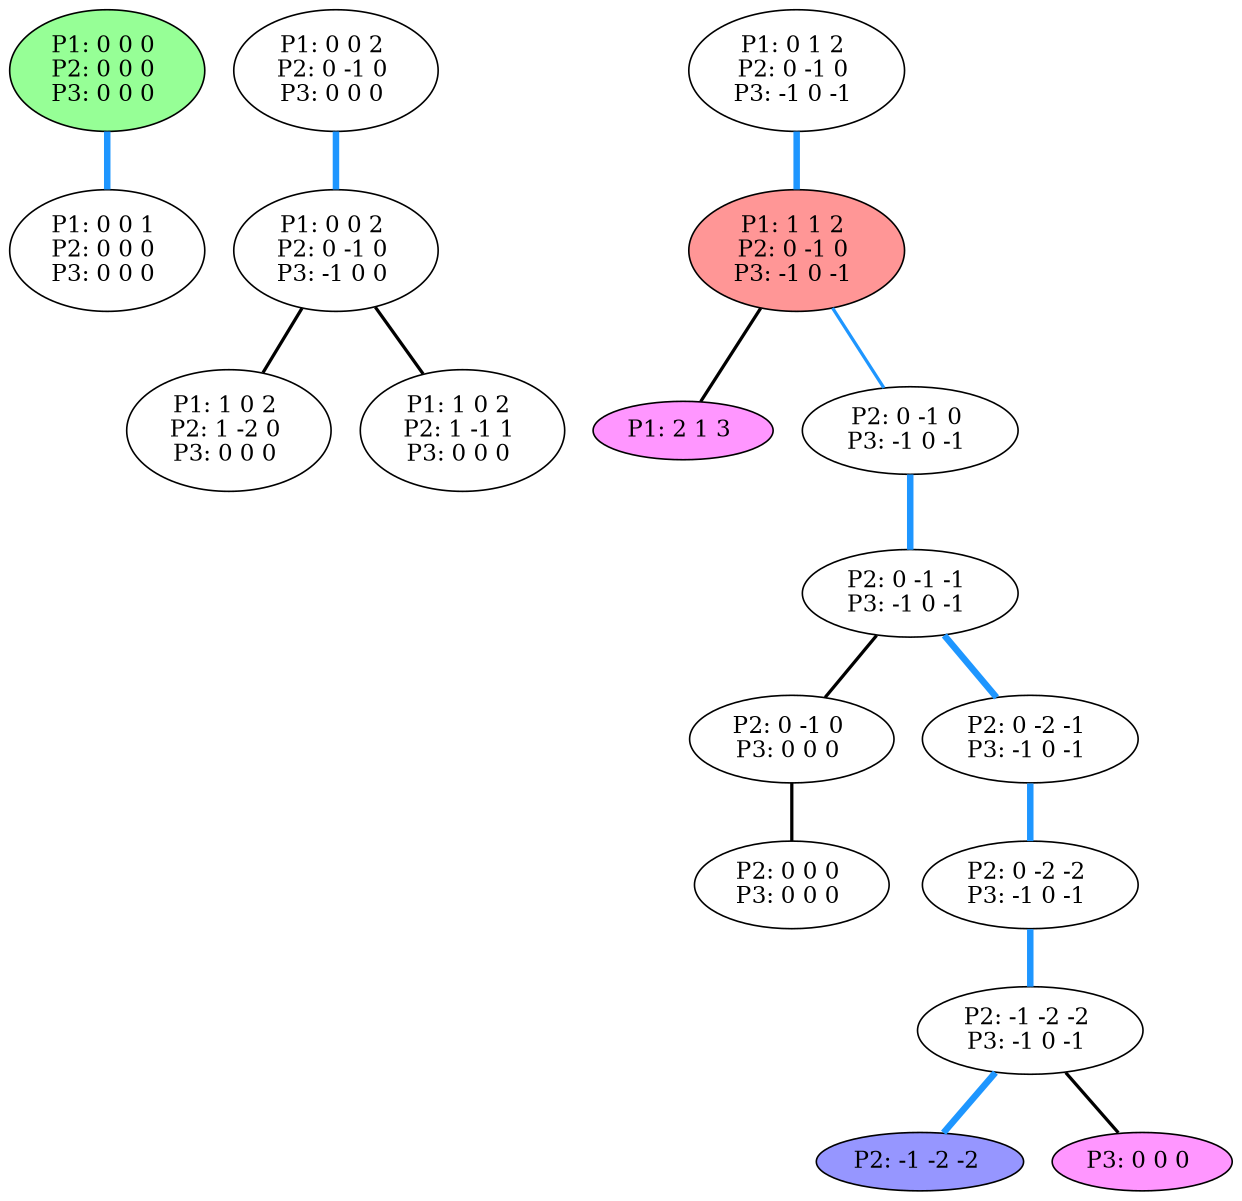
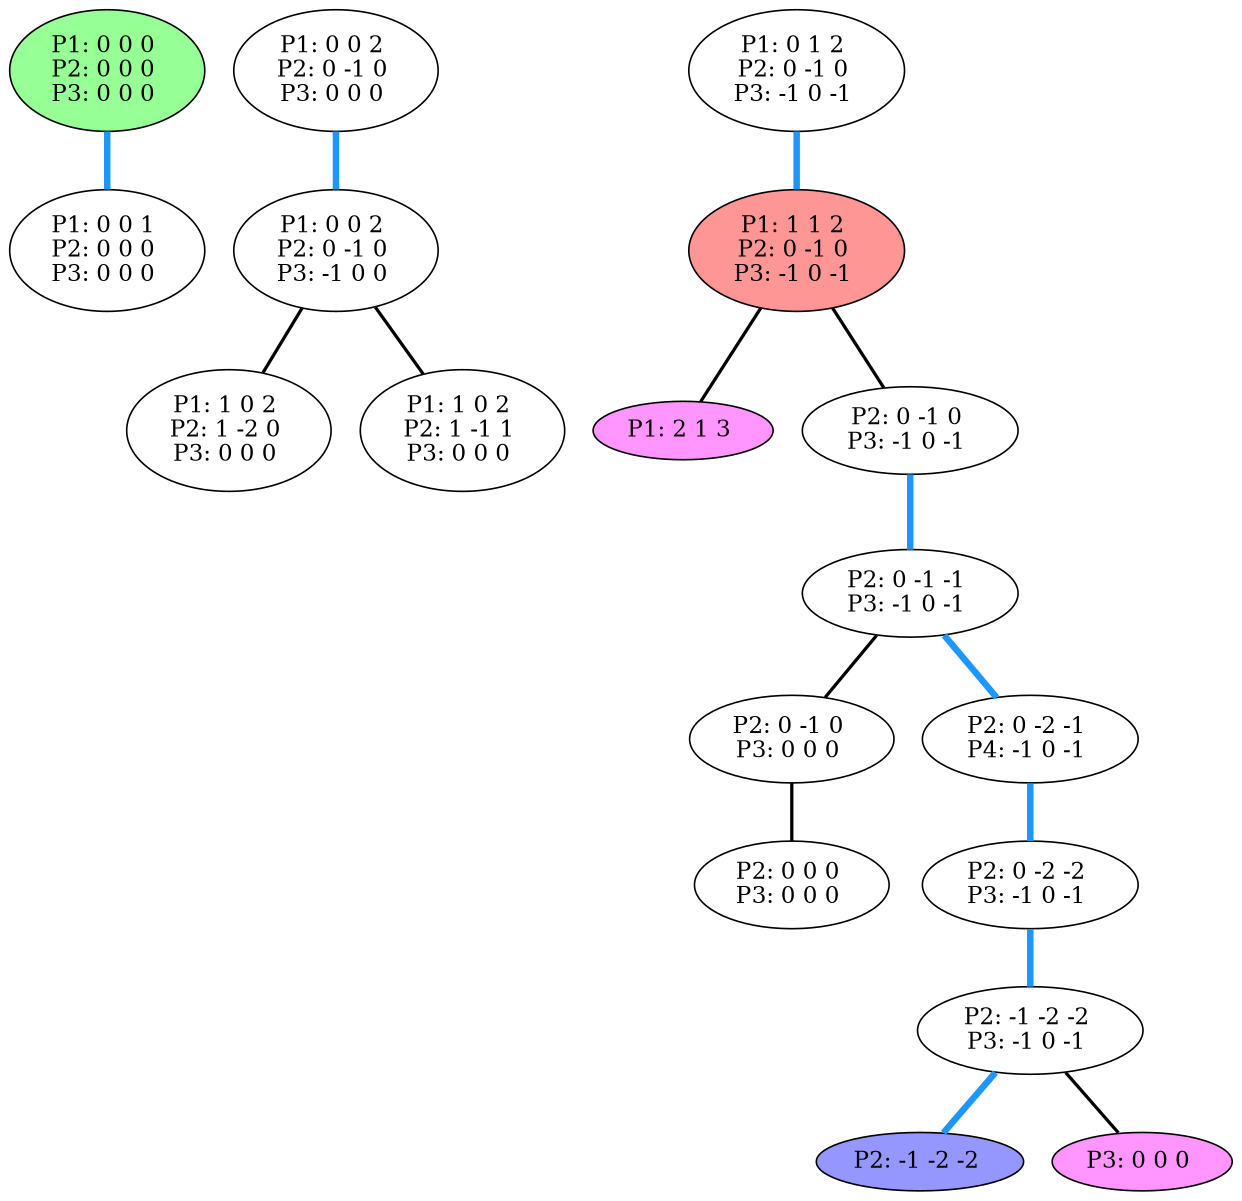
edge "P1: 1 1 2 P2: 0 -1 0 P3: -1 0 -1" -- "P2: 0 -1 0 P3: -1 0 -1": color #1e96ff -> black
node "P2: 0 -2 -1 P3: -1 0 -1": label "P2: 0 -2 -1 P3: -1 0 -1" -> "P2: 0 -2 -1 P4: -1 0 -1"
